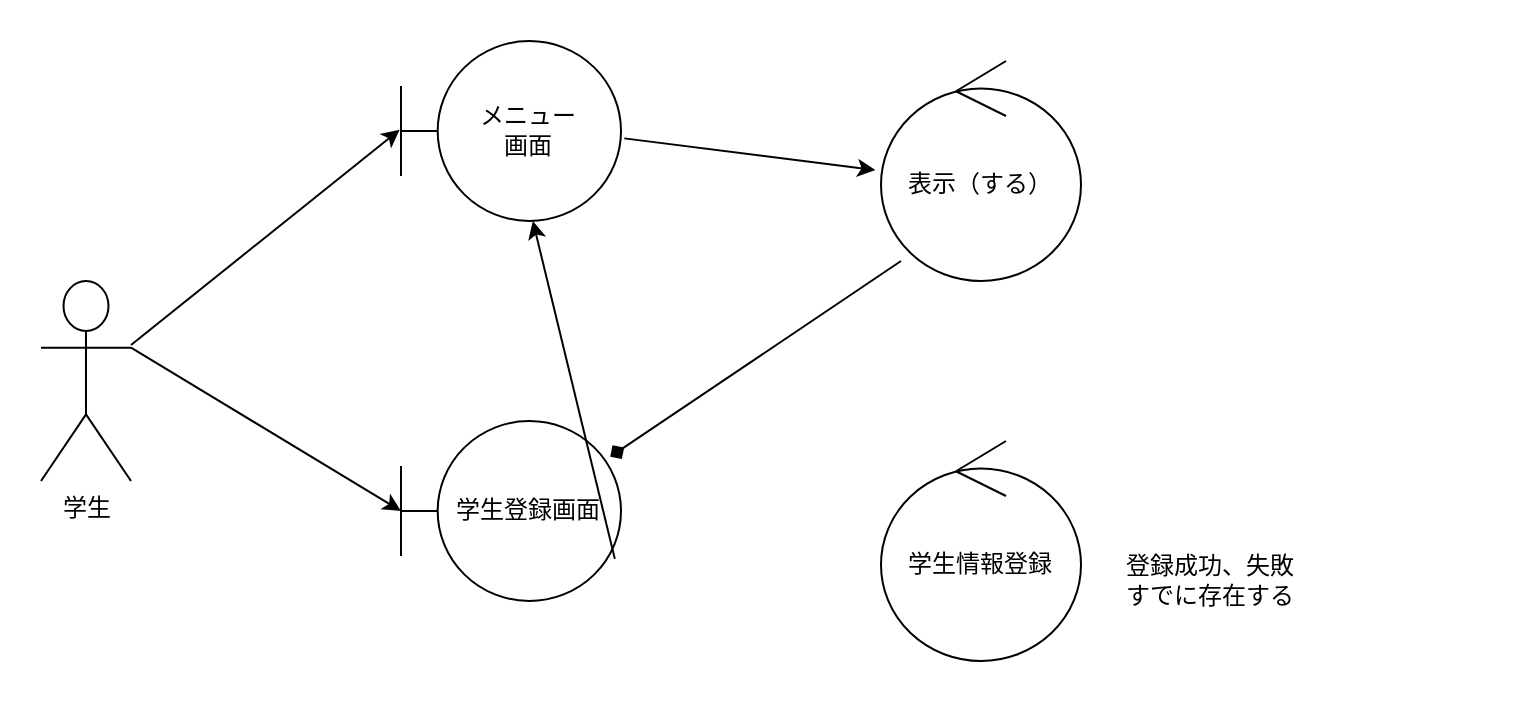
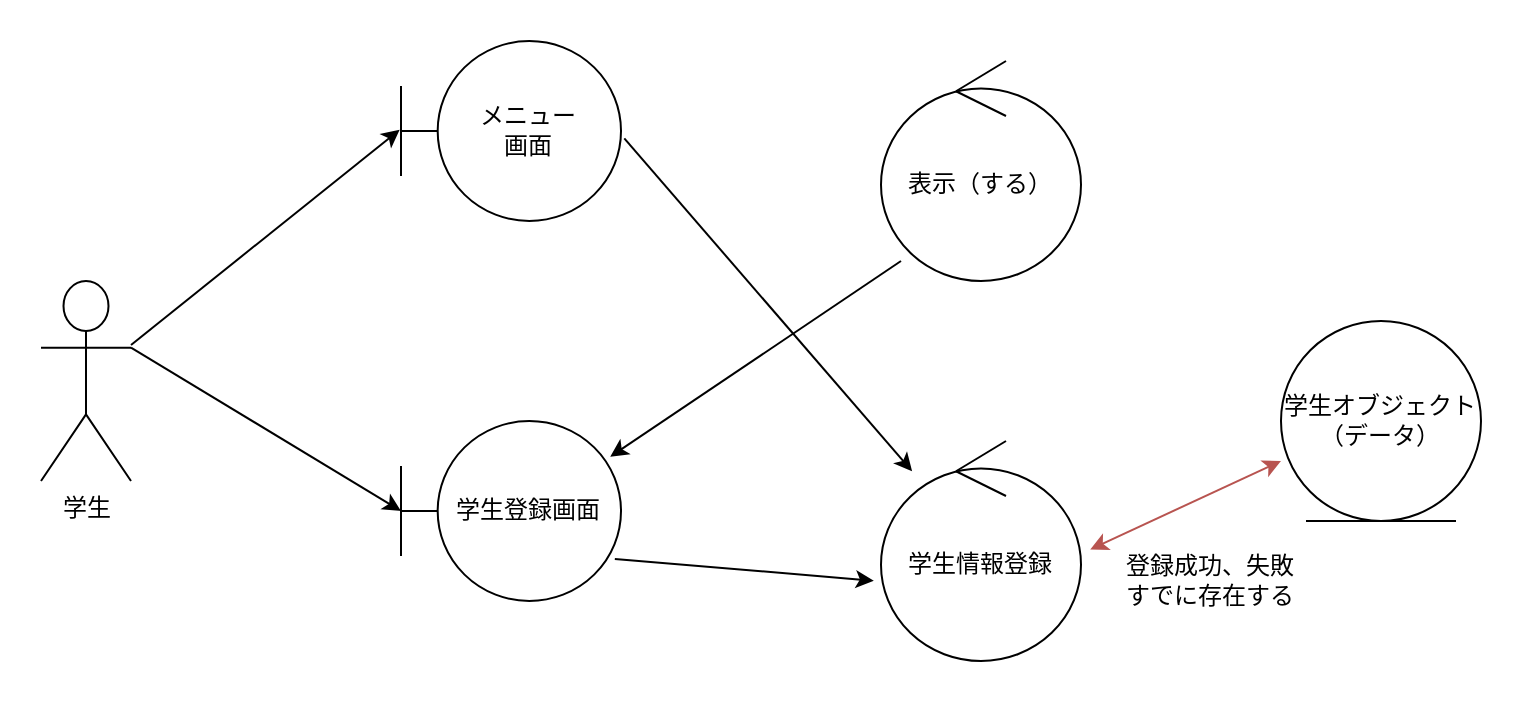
edge "メニュー 画面" -> "表示（する）": now "メニュー 画面" -> "学生情報登録"
edge "学生登録画面" -> "メニュー 画面": now "学生登録画面" -> "学生情報登録"
node "学生オブジェクト （データ）": added
edge "表示（する）" -> "学生登録画面": arrowhead diamond -> classic
edge "学生オブジェクト （データ）" -- "学生情報登録": added
